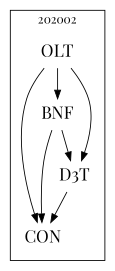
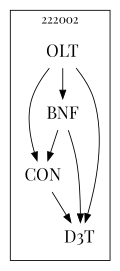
cluster "202002": label "202002" -> "222002"
edge "D3T" -> "CON": reversed
